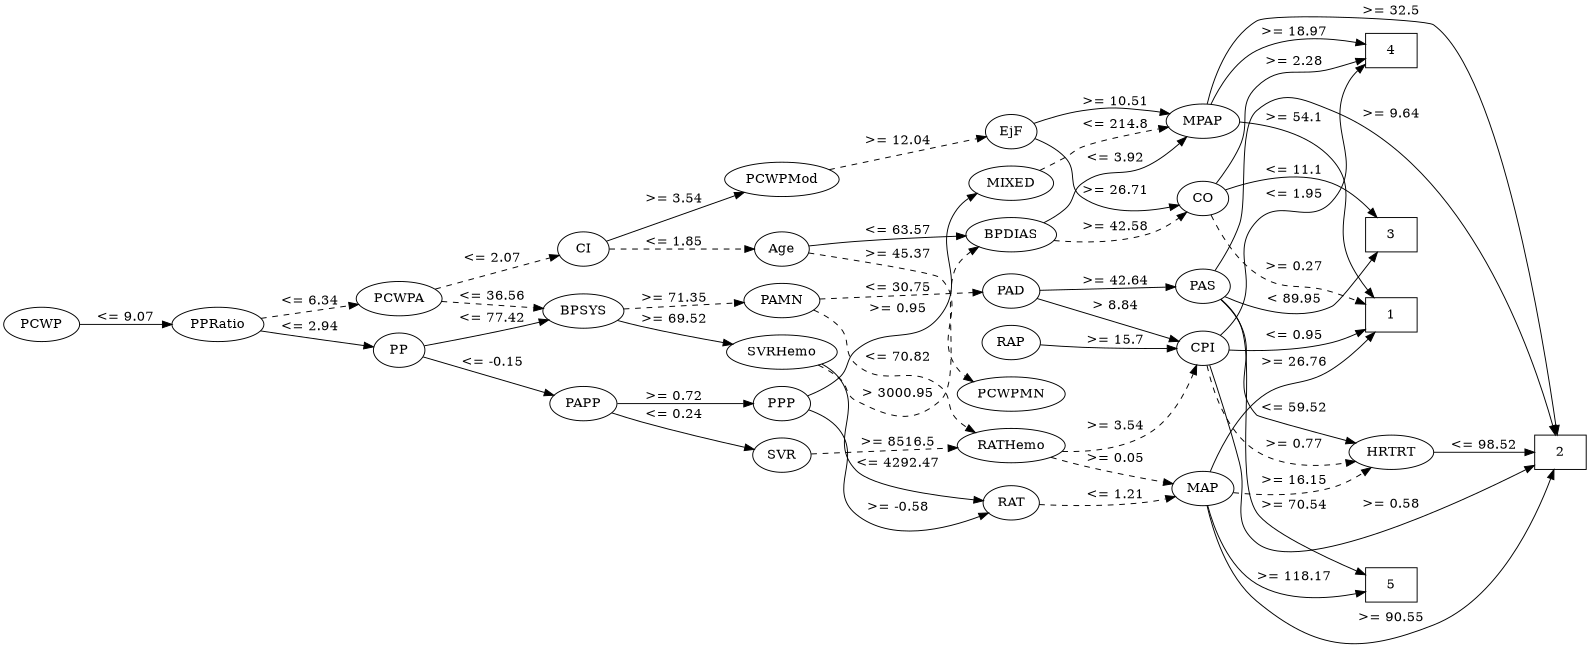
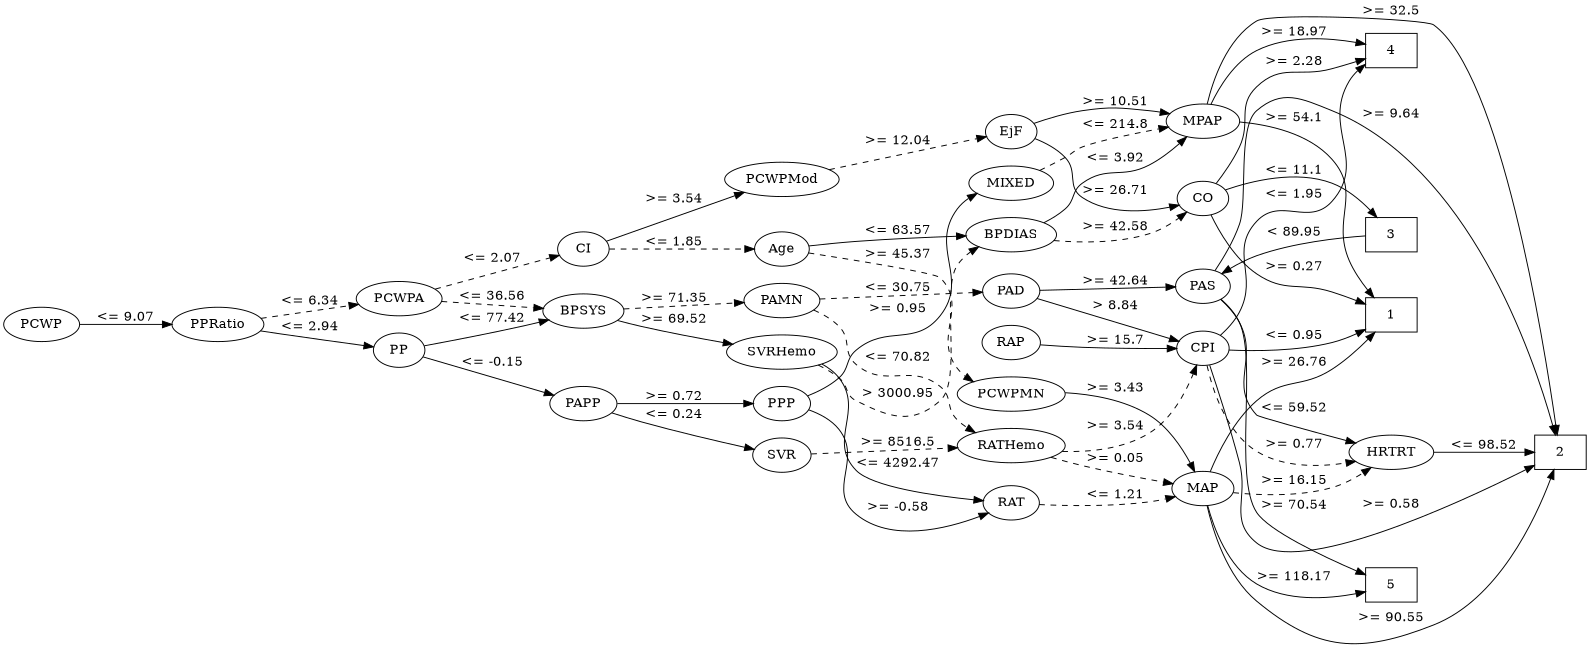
edge "CO" -> "1": style dashed -> solid
edge "PAS" -> "3": reversed
edge "PCWPMN" -> "MAP": added, label ">= 3.43"
